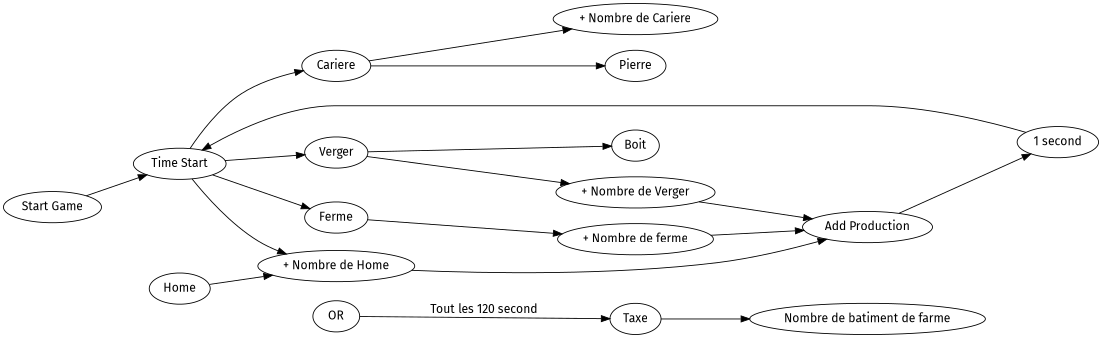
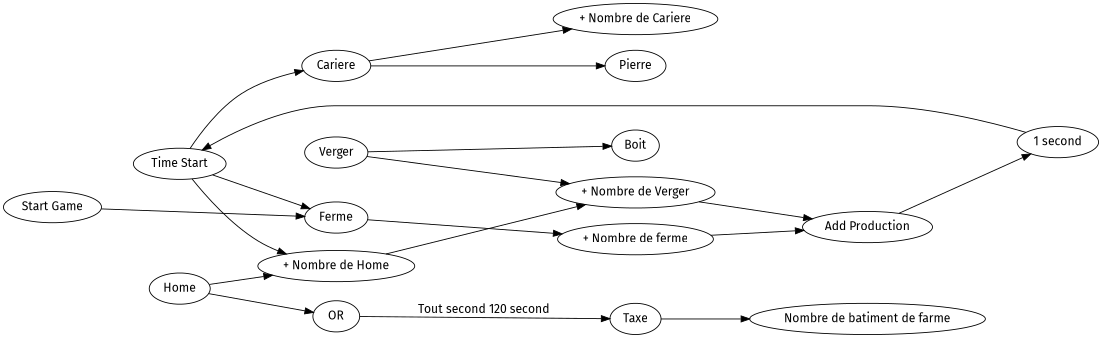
edge "Time Start" -> "Verger": removed
edge "Start Game" -> "Time Start": now "Start Game" -> "Ferme"
edge "+ Nombre de Home" -> "Add Production": now "+ Nombre de Home" -> "+ Nombre de Verger"
edge "Home" -> "OR": added
edge "OR" -> "Taxe": label "Tout les 120 second" -> "Tout second 120 second"
